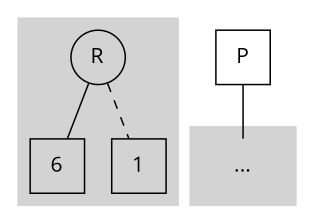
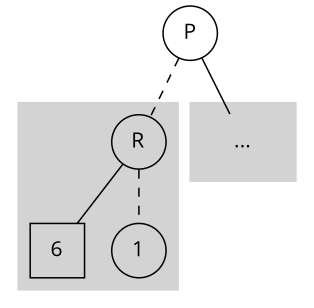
node "P": shape square -> circle
edge "P" -- "R": added
node "1": shape square -> circle
